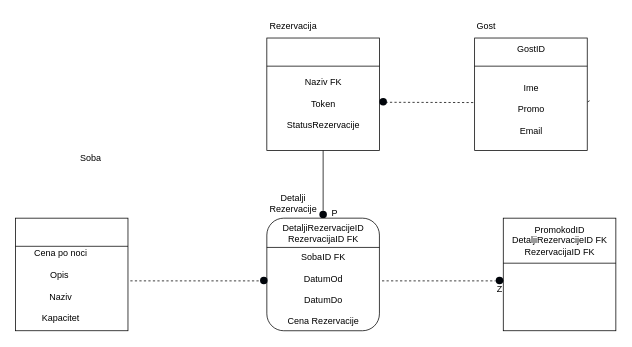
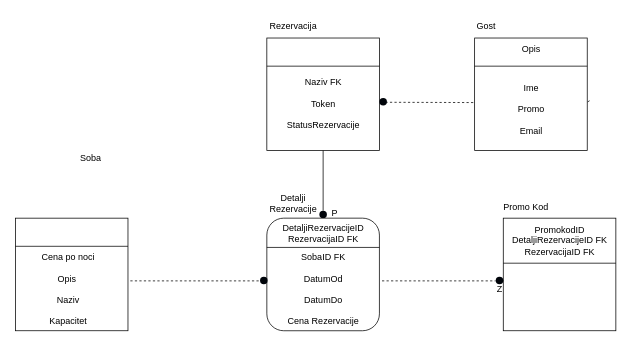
node "GostID": label "GostID" -> "Opis"
node "Promo Kod": added
node "Cena po noci Opis Naziv Kapacitet": moved (60, 285) -> (68, 289)
